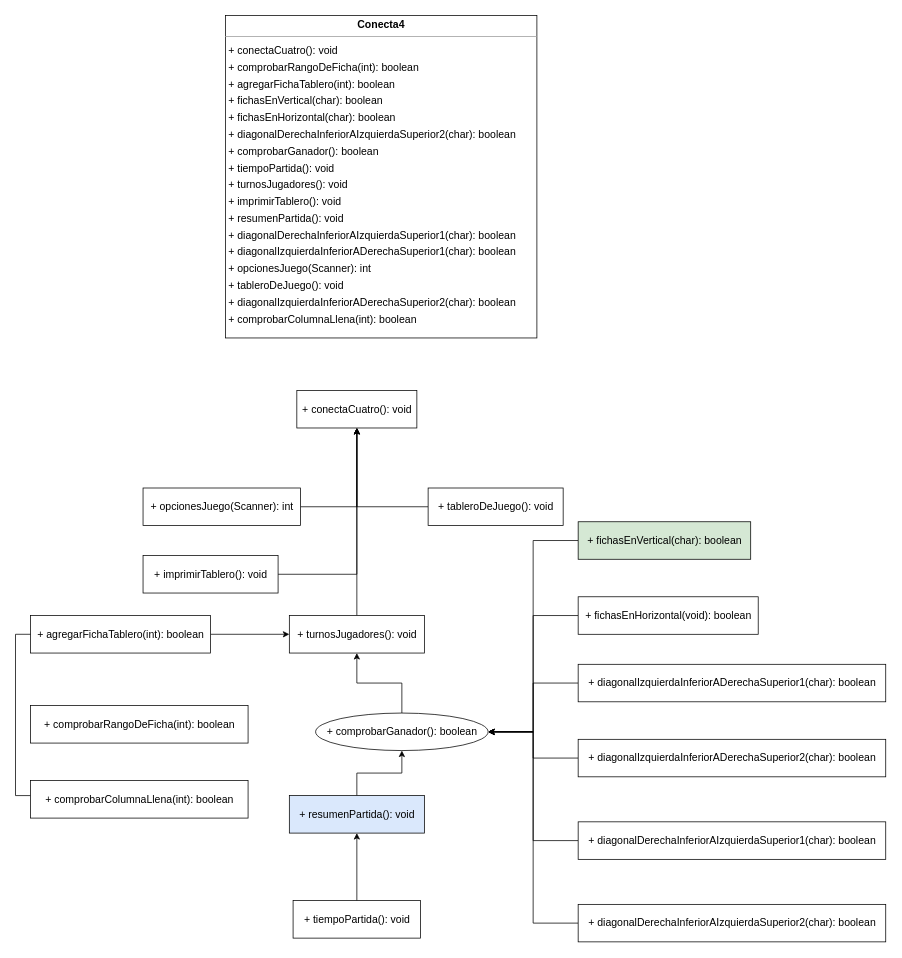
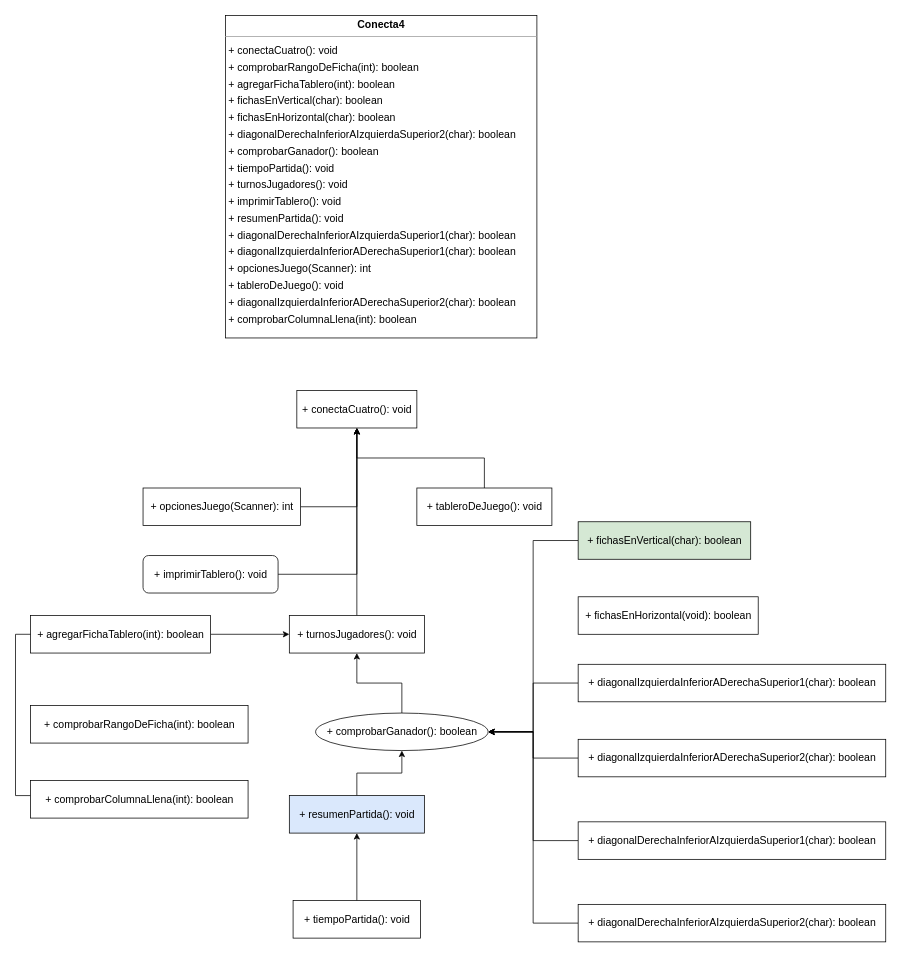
node "+ tableroDeJuego(): void": moved (495, 507) -> (484, 507)
node "+ imprimirTablero(): void": shape rectangle -> rounded rectangle
edge "+ fichasEnHorizontal(void): boolean" -> "+ comprobarGanador(): boolean": removed
